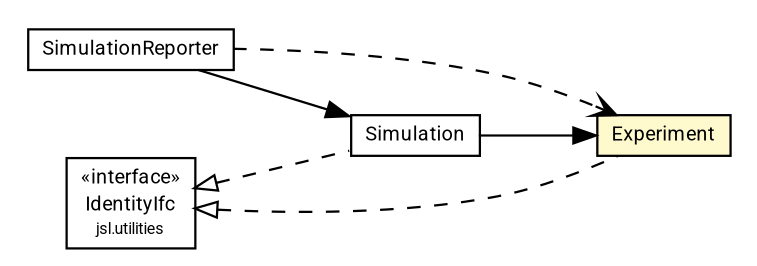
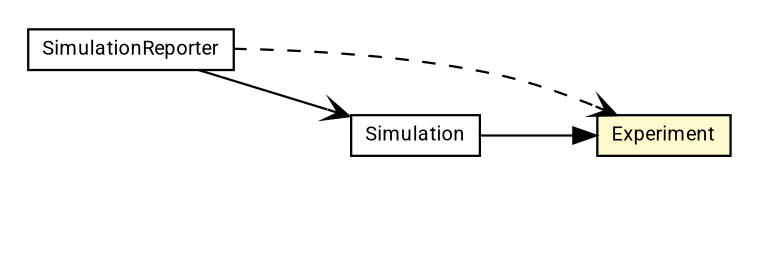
edge "SimulationReporter" -> "Simulation": arrowhead normal -> open
node "IdentityIfc": removed
